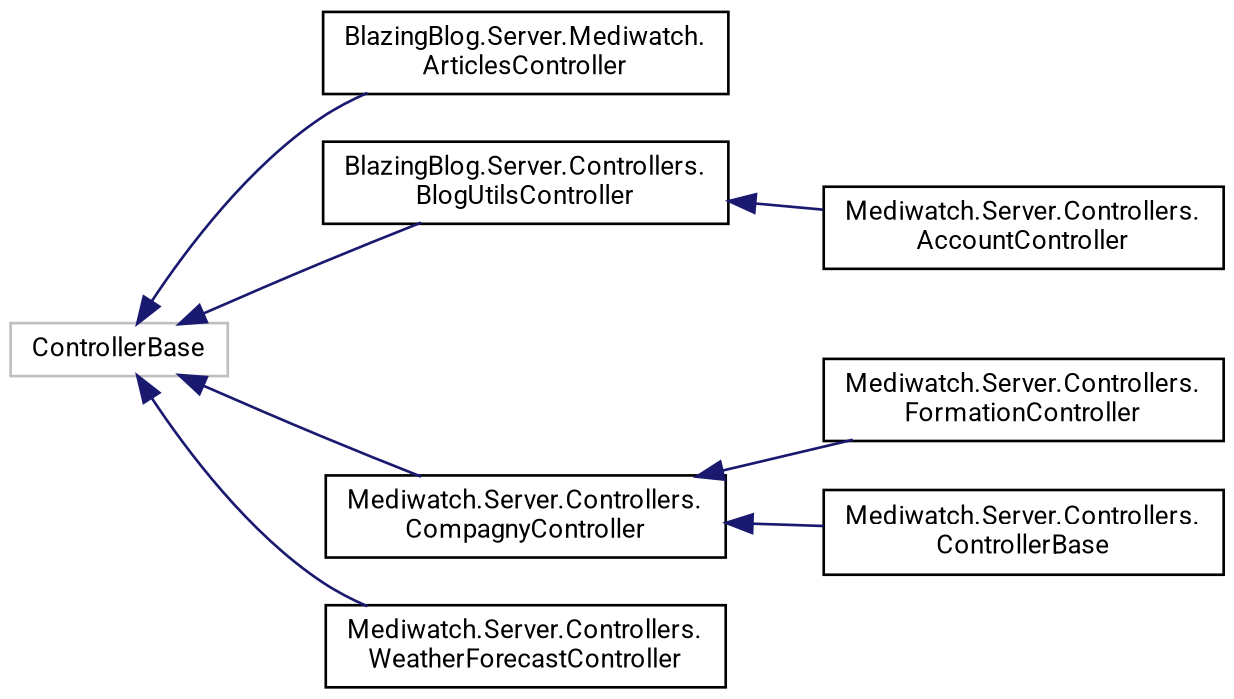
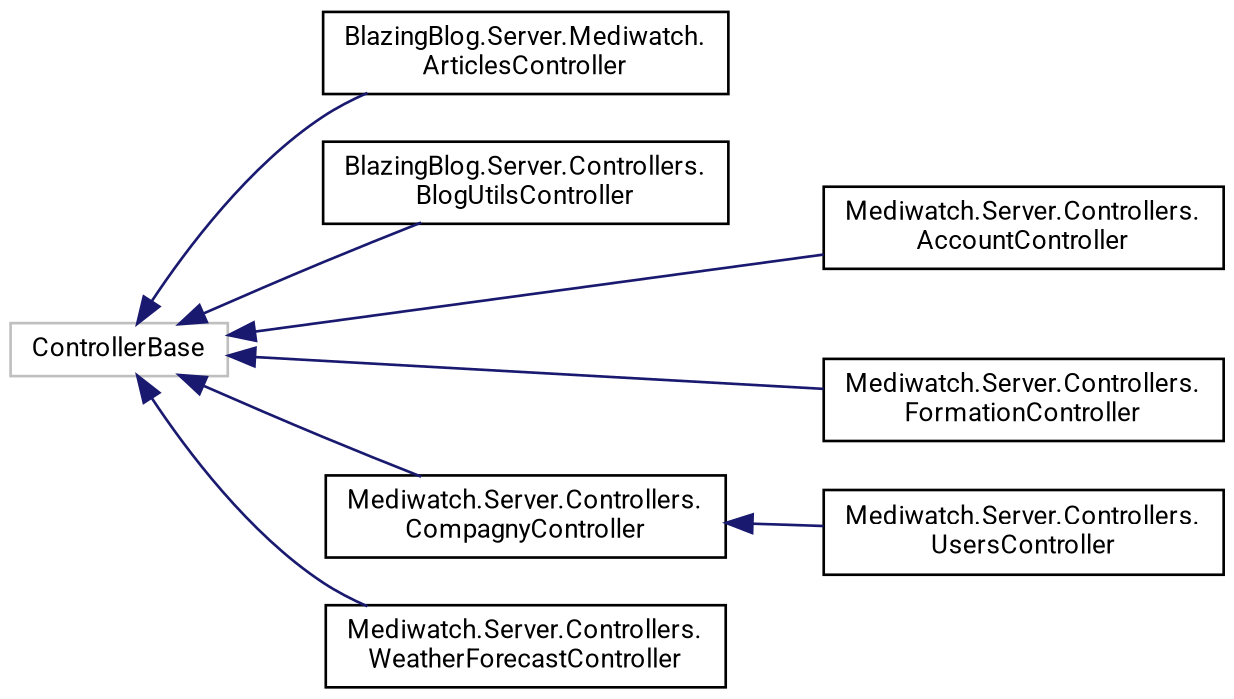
edge "Mediwatch.Server.Controllers. AccountController" -> "BlazingBlog.Server.Controllers. BlogUtilsController": now "Mediwatch.Server.Controllers. AccountController" -> "ControllerBase"
edge "Mediwatch.Server.Controllers. FormationController" -> "Mediwatch.Server.Controllers. CompagnyController": now "Mediwatch.Server.Controllers. FormationController" -> "ControllerBase"
node "Mediwatch.Server.Controllers. ControllerBase": label "Mediwatch.Server.Controllers. ControllerBase" -> "Mediwatch.Server.Controllers. UsersController"
